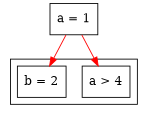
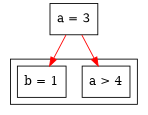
node "a = 1": label "a = 1" -> "a = 3"
node "b = 2": label "b = 2" -> "b = 1"
